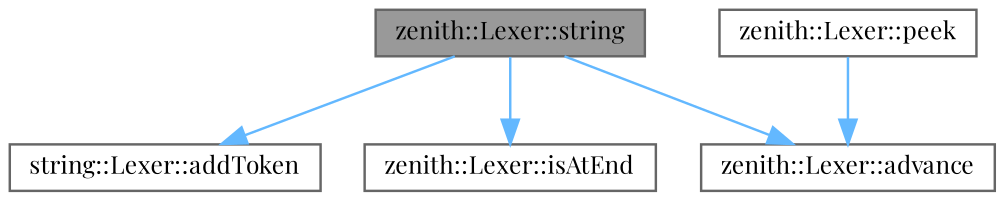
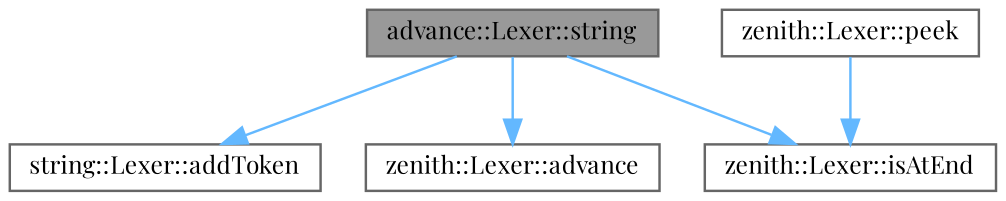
node "zenith::Lexer::string": label "zenith::Lexer::string" -> "advance::Lexer::string"
edge "zenith::Lexer::peek" -> "zenith::Lexer::advance": now "zenith::Lexer::peek" -> "zenith::Lexer::isAtEnd"
